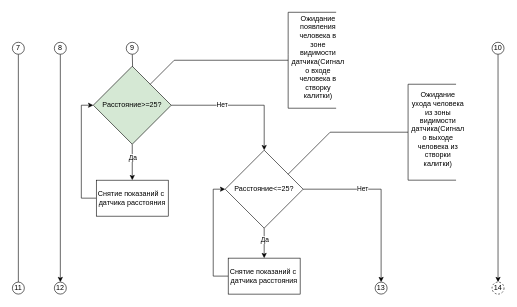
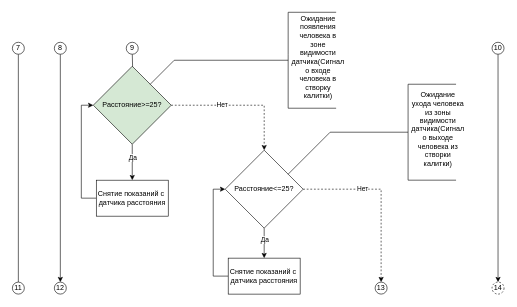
edge "Расстояние>=25?" -> "Расстояние<=25?": style solid -> dashed
edge "Расстояние<=25?" -> "13": style solid -> dashed
